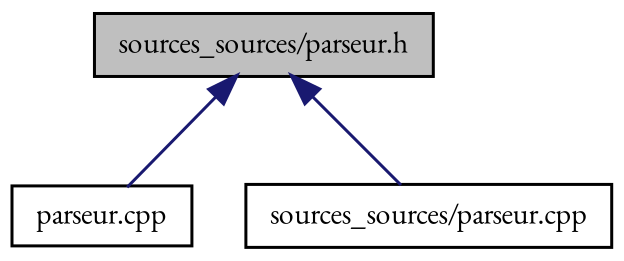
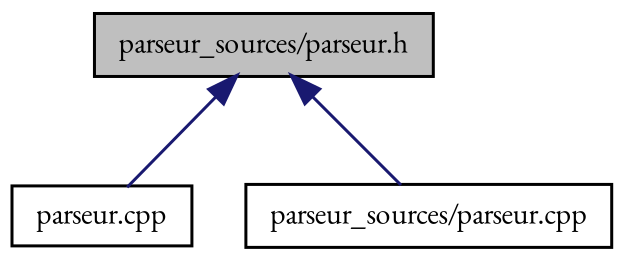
node "sources_sources/parseur.h": label "sources_sources/parseur.h" -> "parseur_sources/parseur.h"
node "sources_sources/parseur.cpp": label "sources_sources/parseur.cpp" -> "parseur_sources/parseur.cpp"
